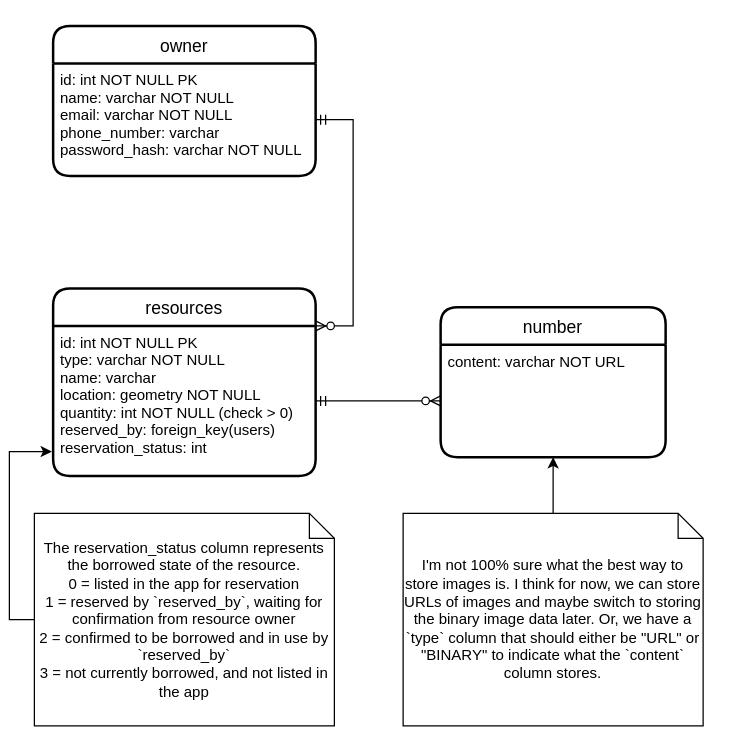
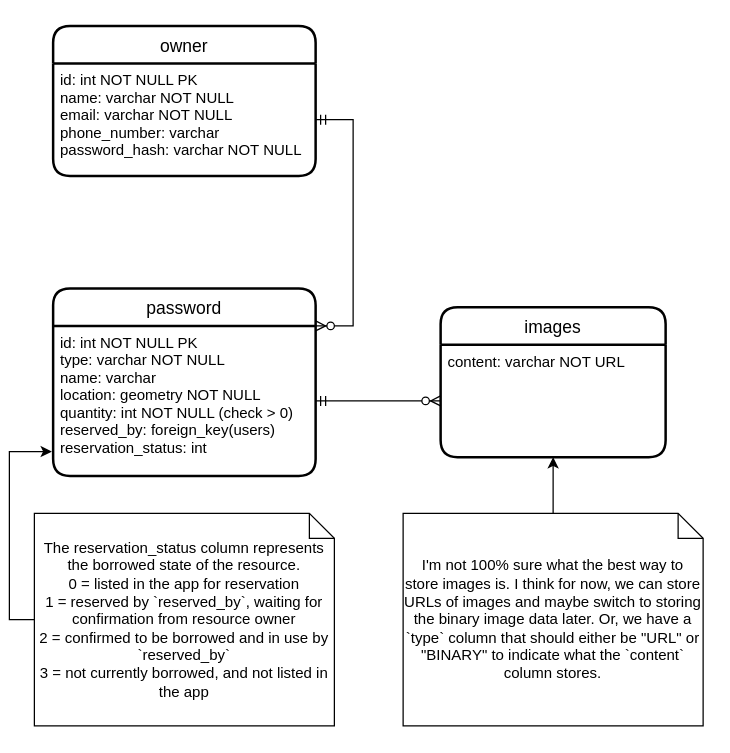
node "resources": label "resources" -> "password"
node "number": label "number" -> "images"
